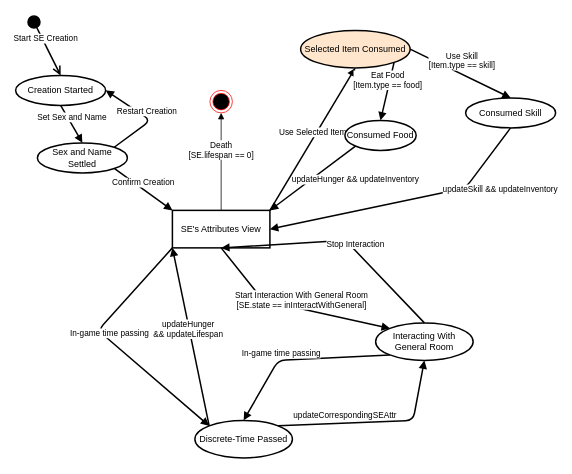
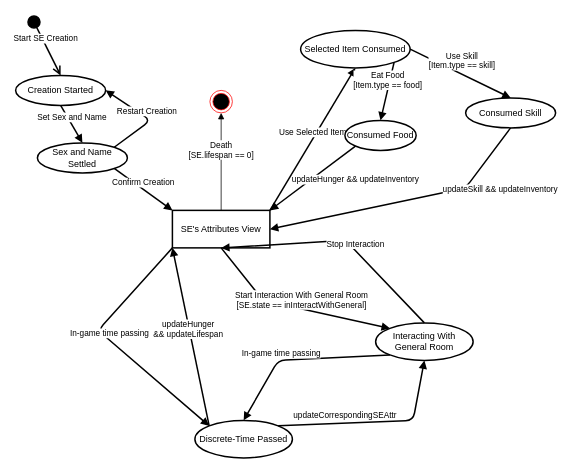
node "Selected Item Consumed": fillcolor #ffe6cc -> #ffffff
